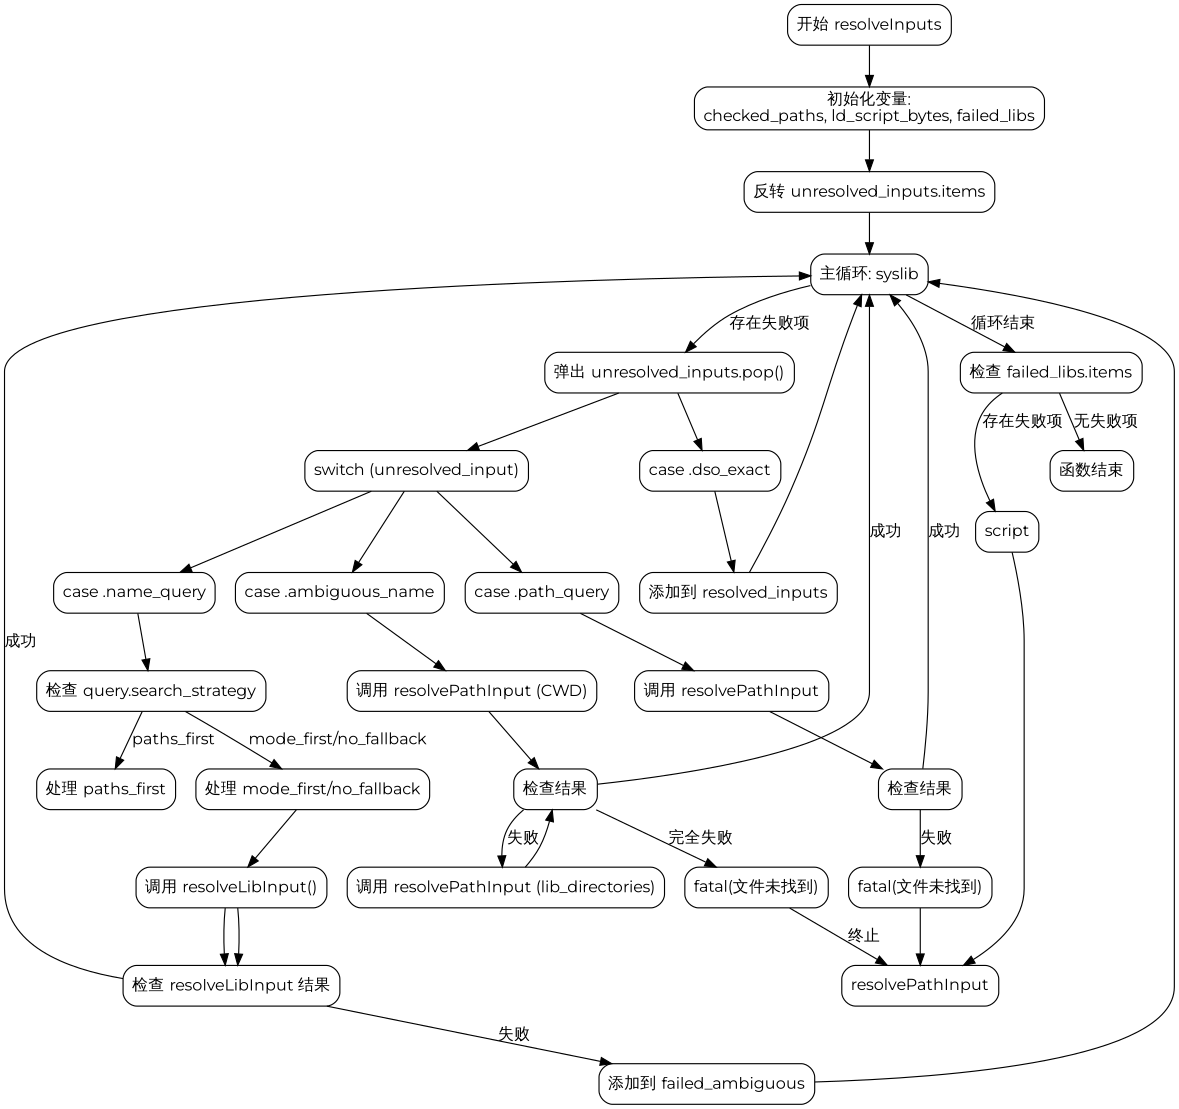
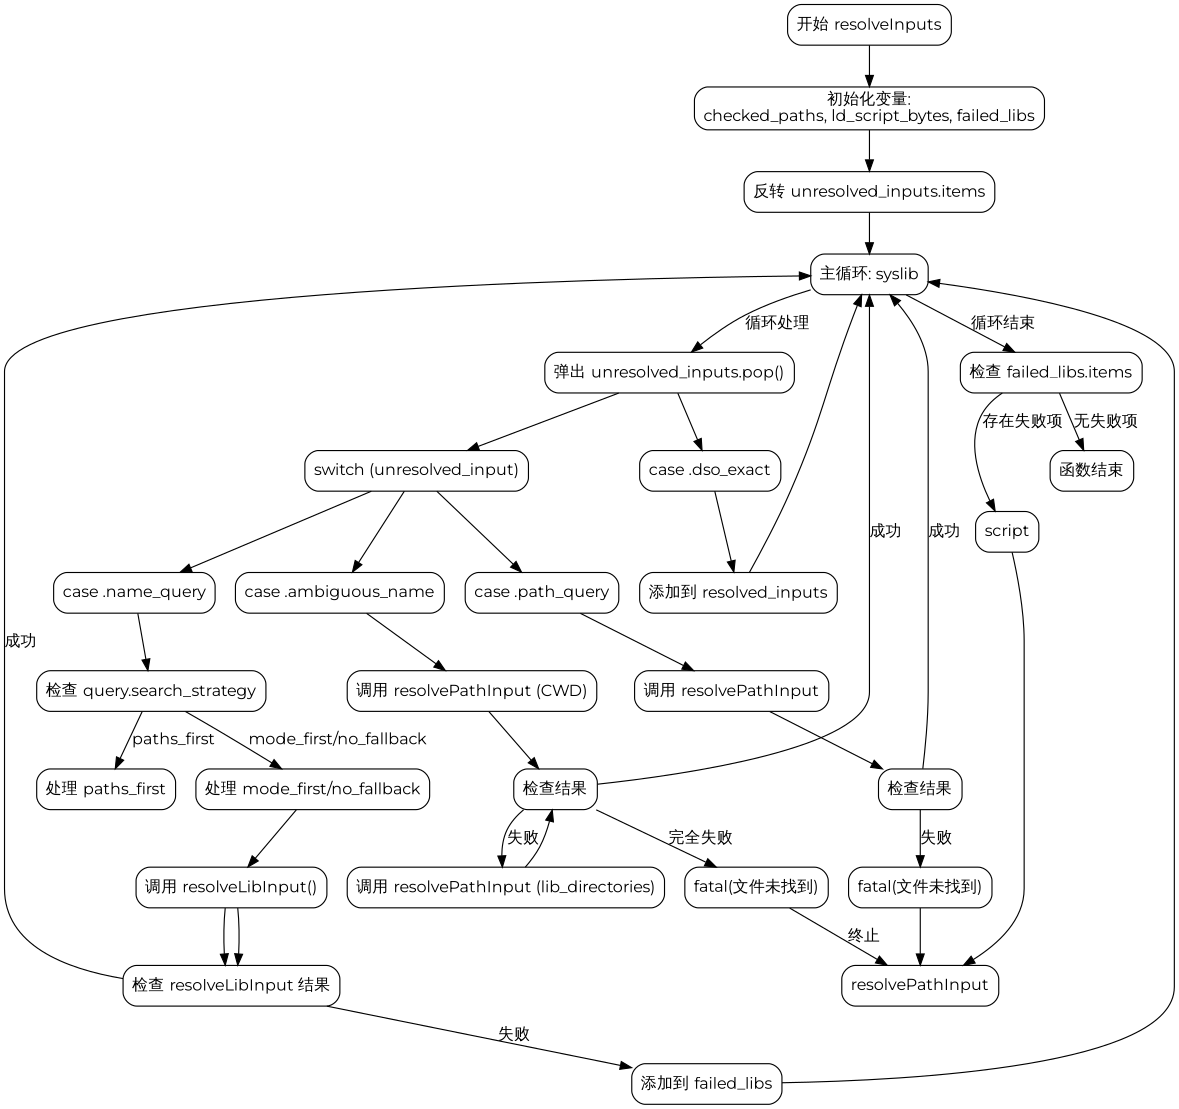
edge "主循环: syslib" -> "弹出 unresolved_inputs.pop()": label "存在失败项" -> "循环处理"
node "添加到 failed_ambiguous": label "添加到 failed_ambiguous" -> "添加到 failed_libs"
